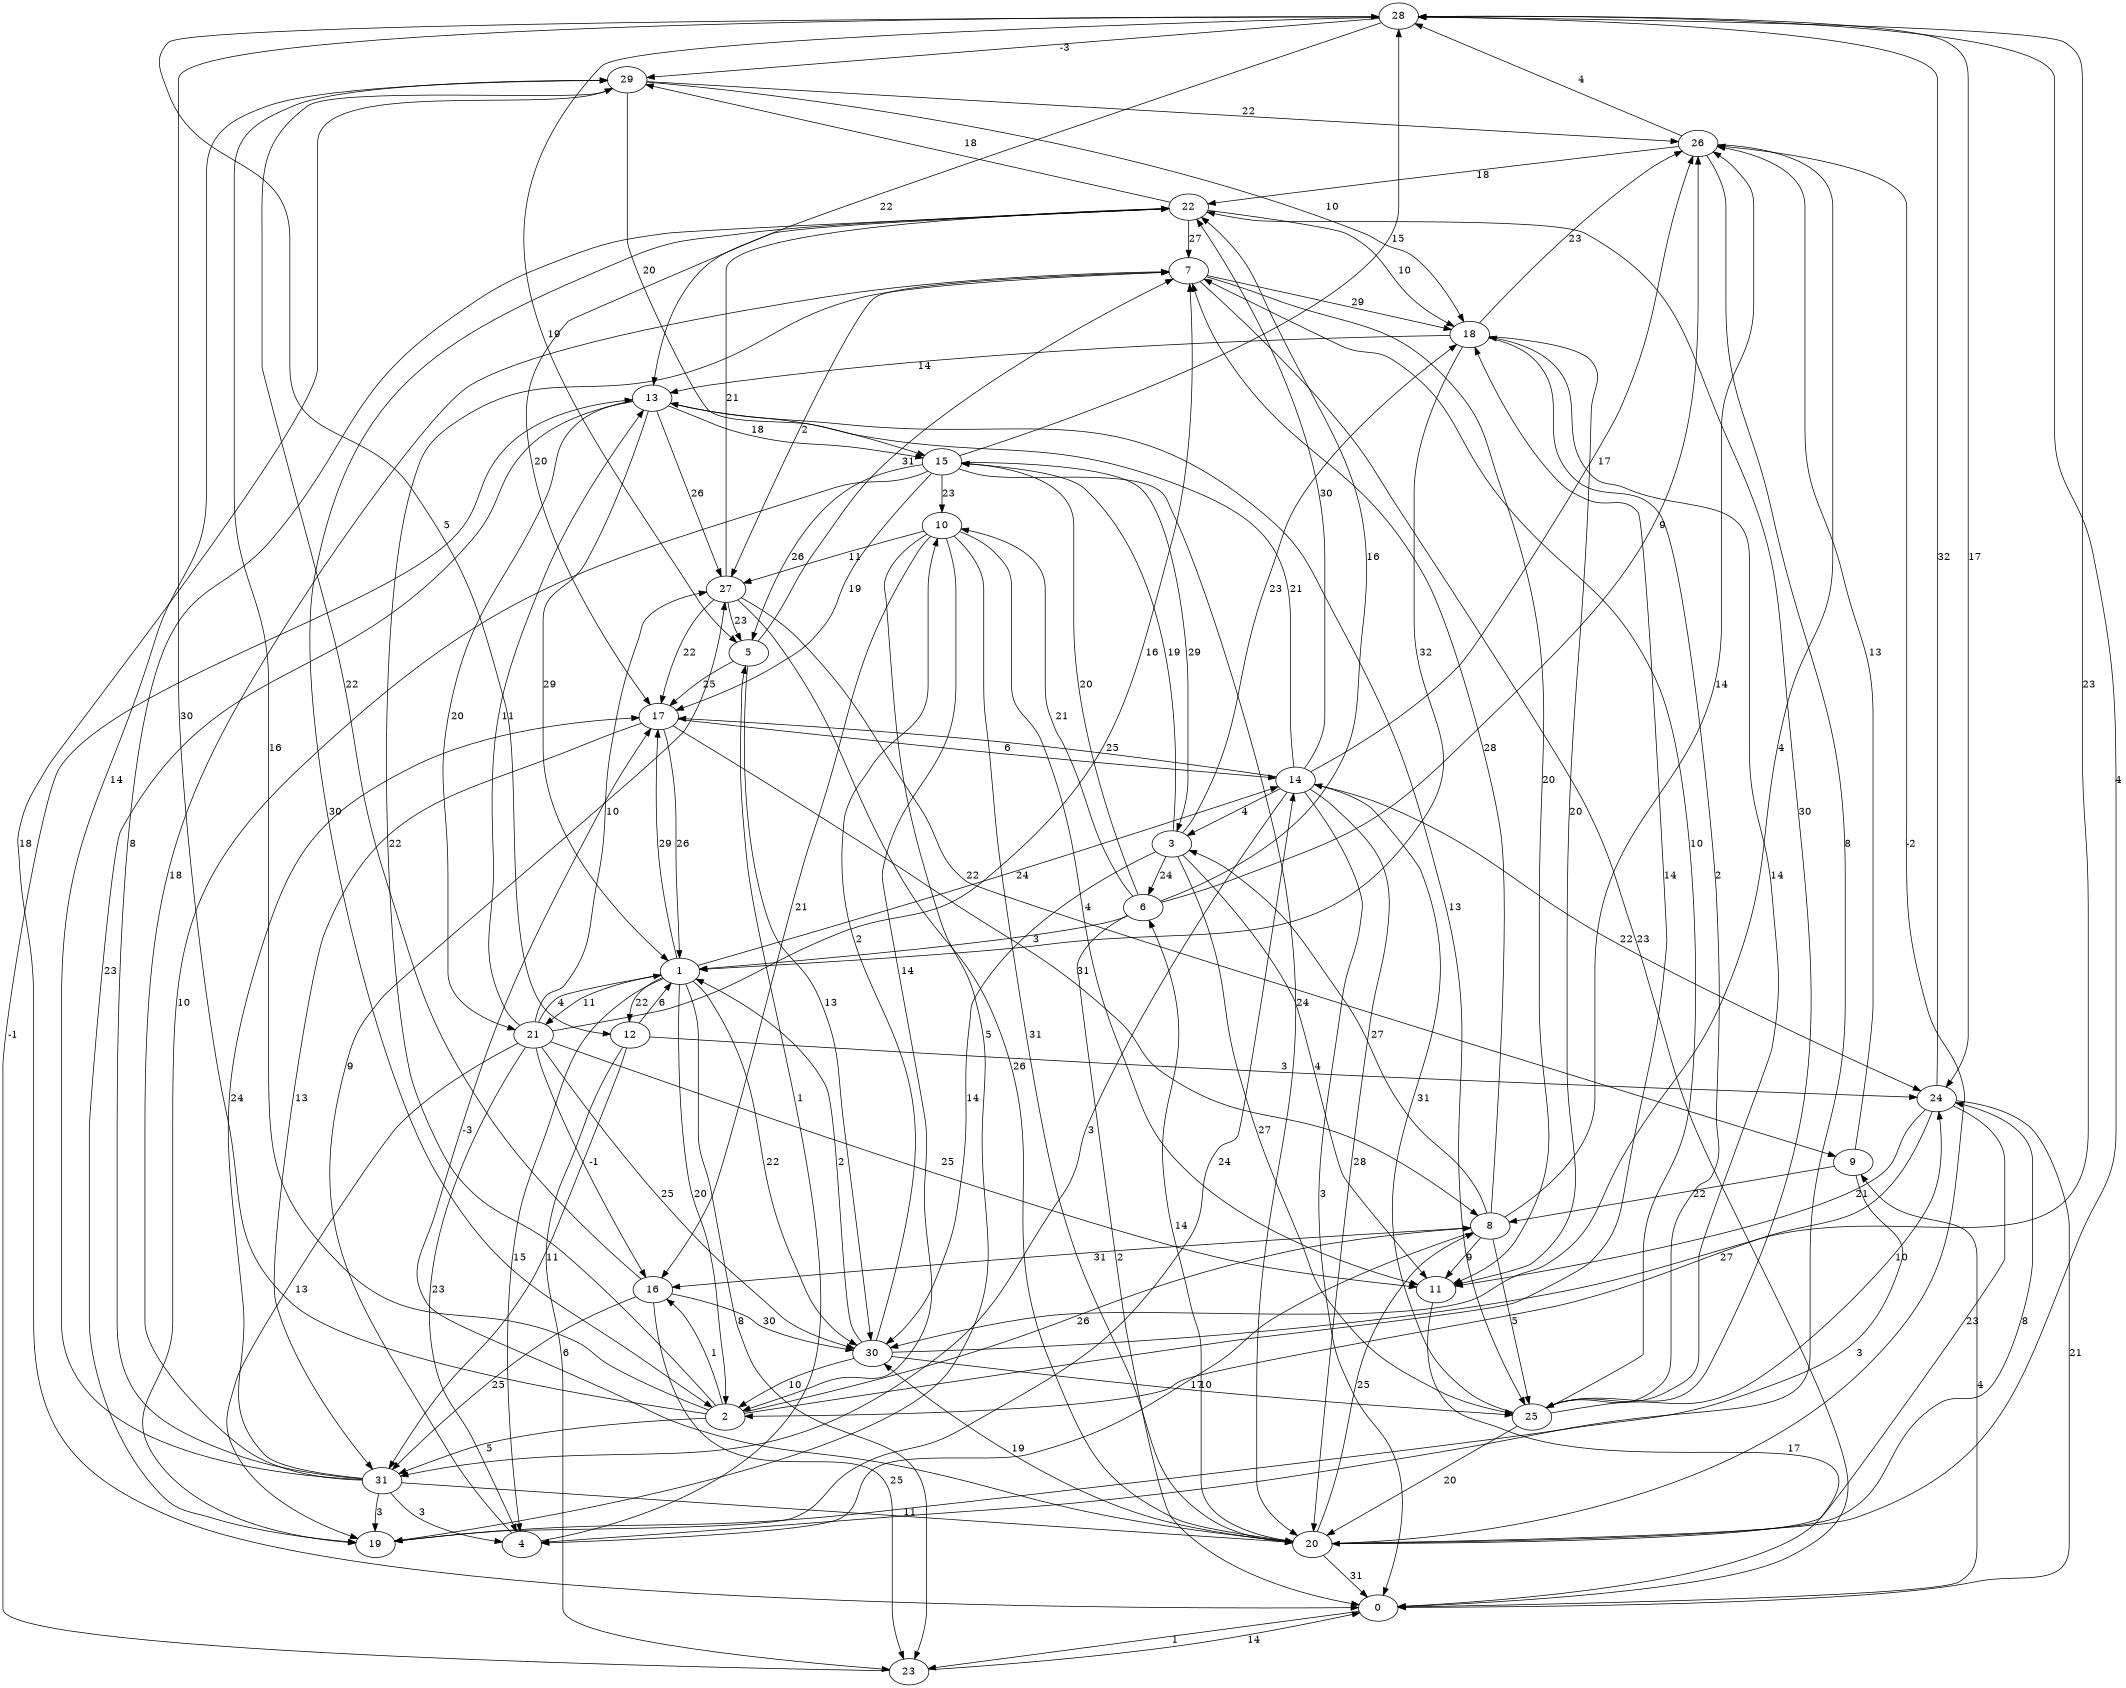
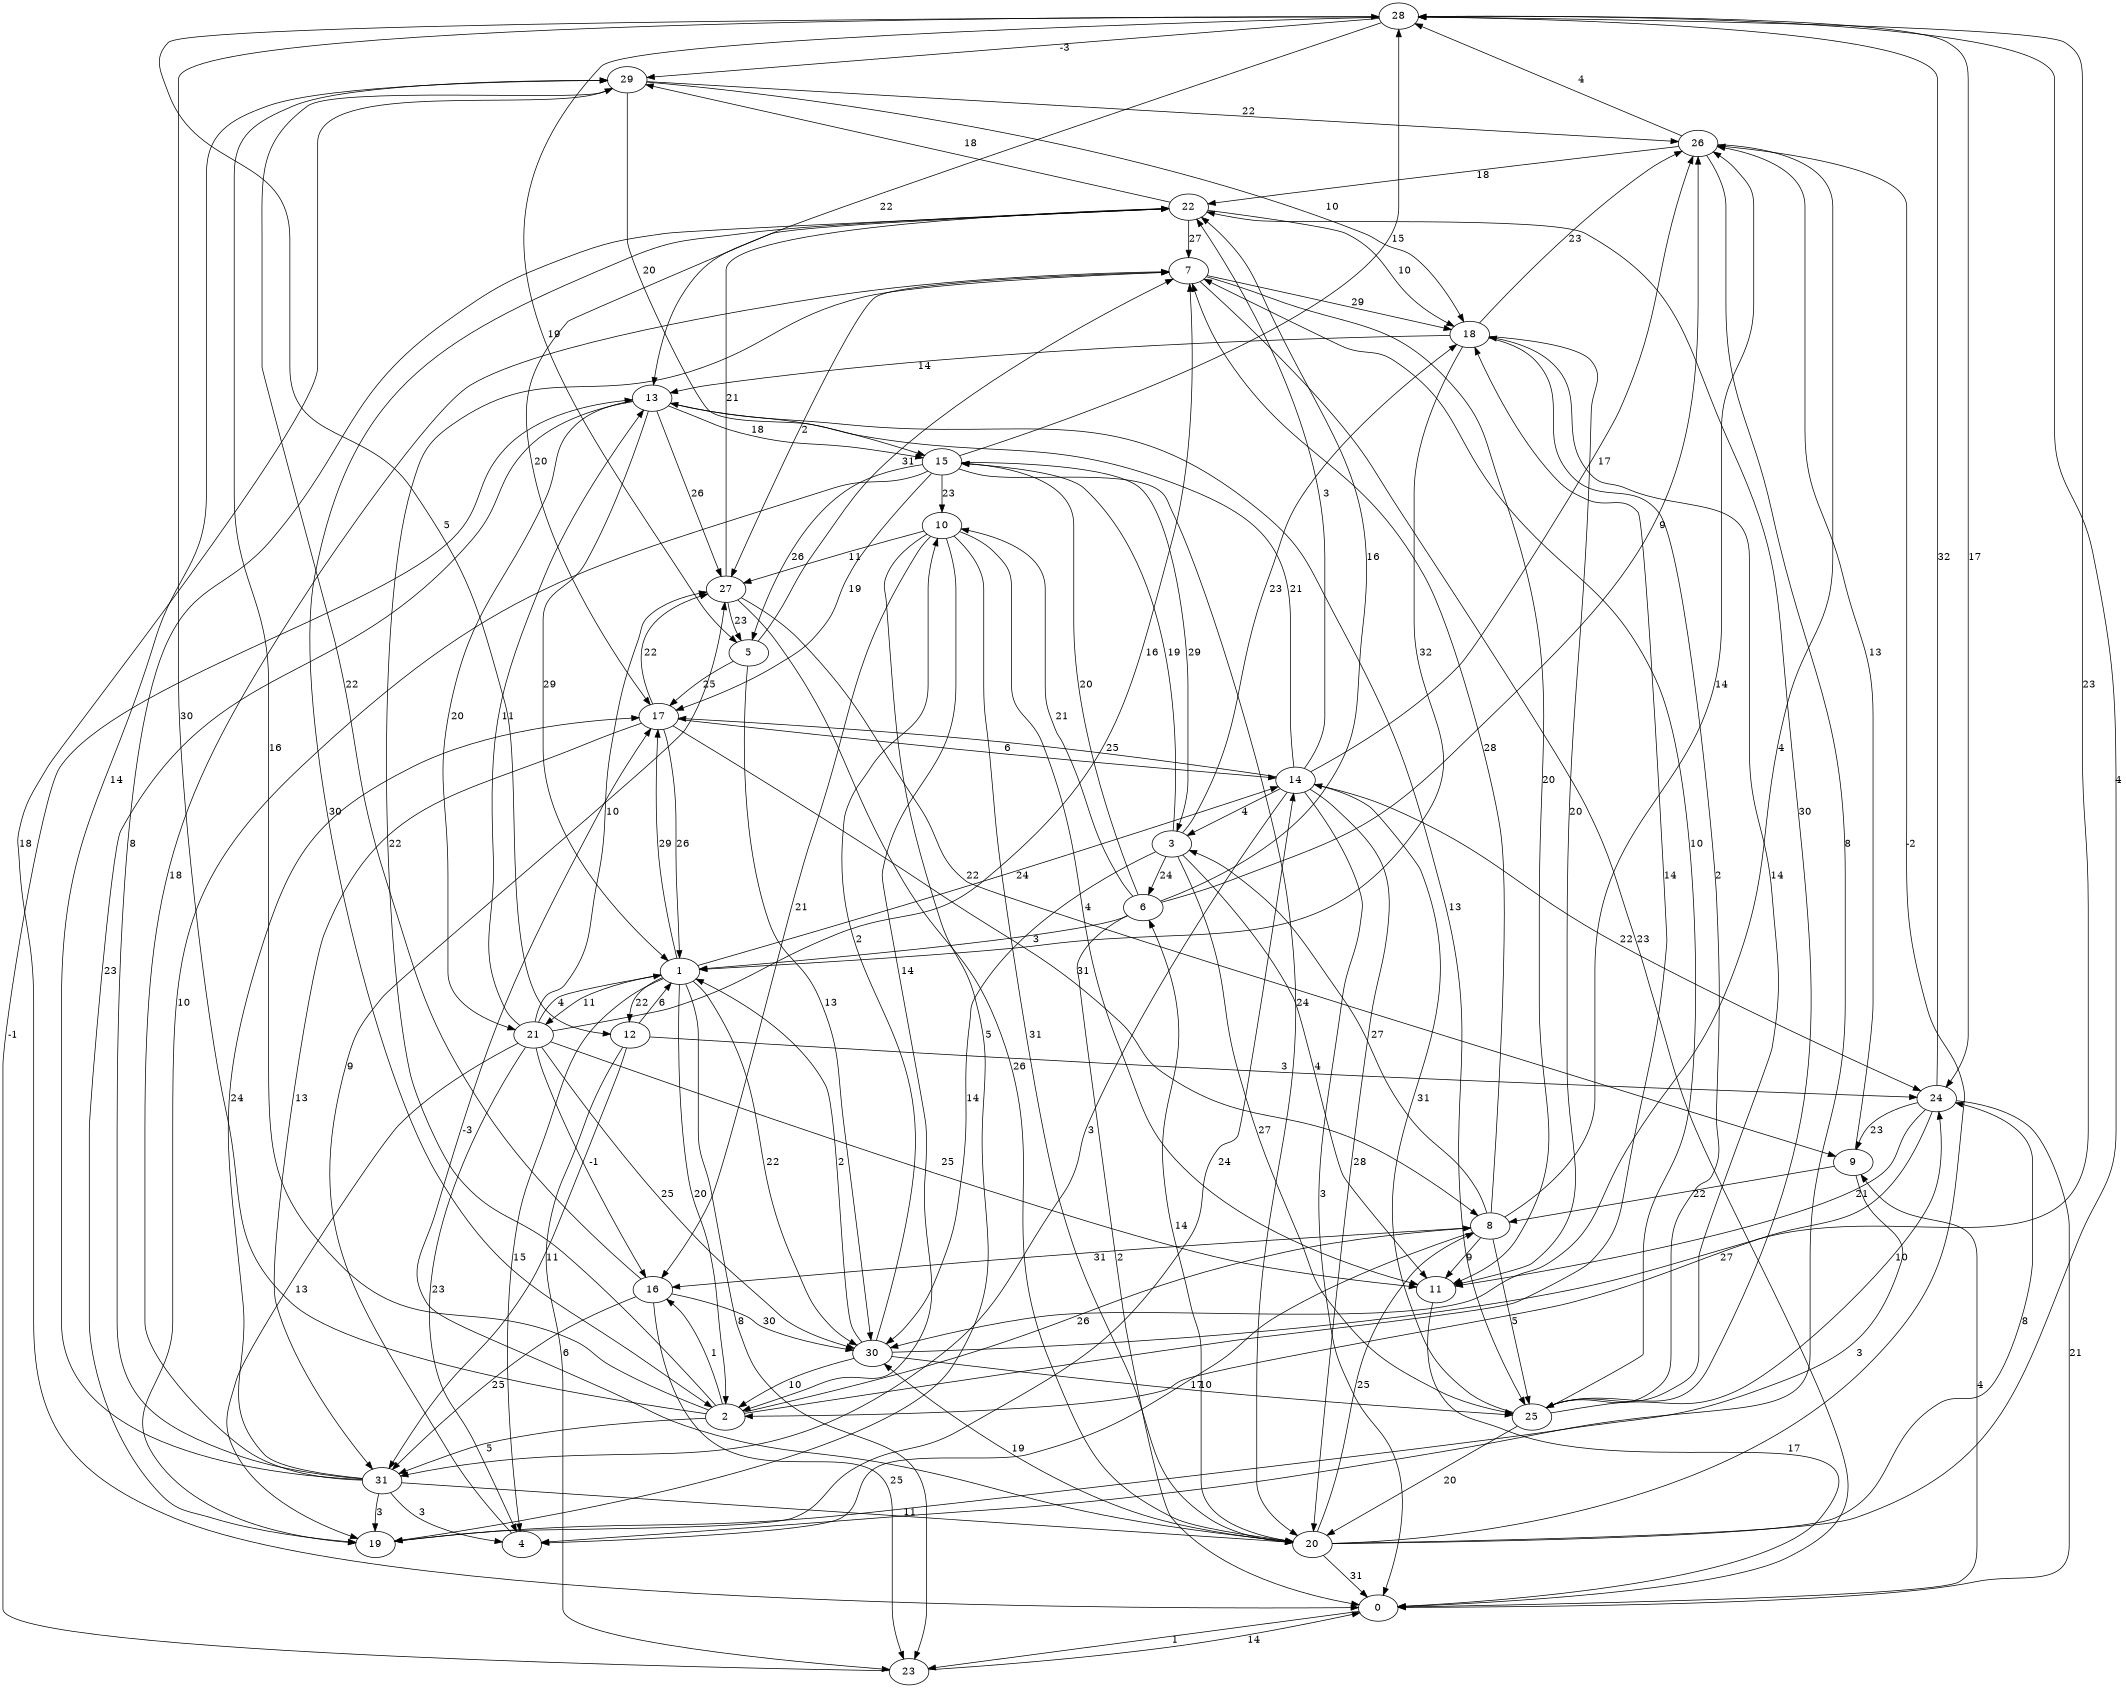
edge "14" -> "22": label "30" -> "3"
edge "27" -> "17": reversed
edge "4" -> "5": removed, label "1"
edge "24" -> "20": now "24" -> "9"
